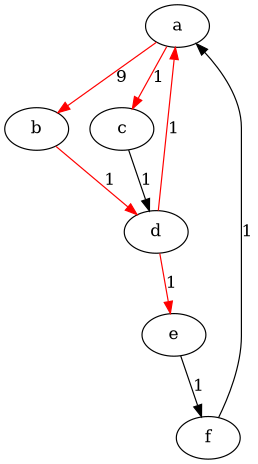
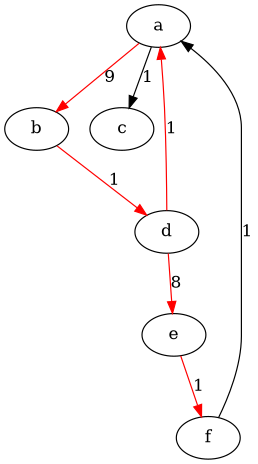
edge "a" -> "c": color red -> black
edge "c" -> "d": removed, label "1"
edge "d" -> "e": label "1" -> "8"
edge "e" -> "f": color black -> red
